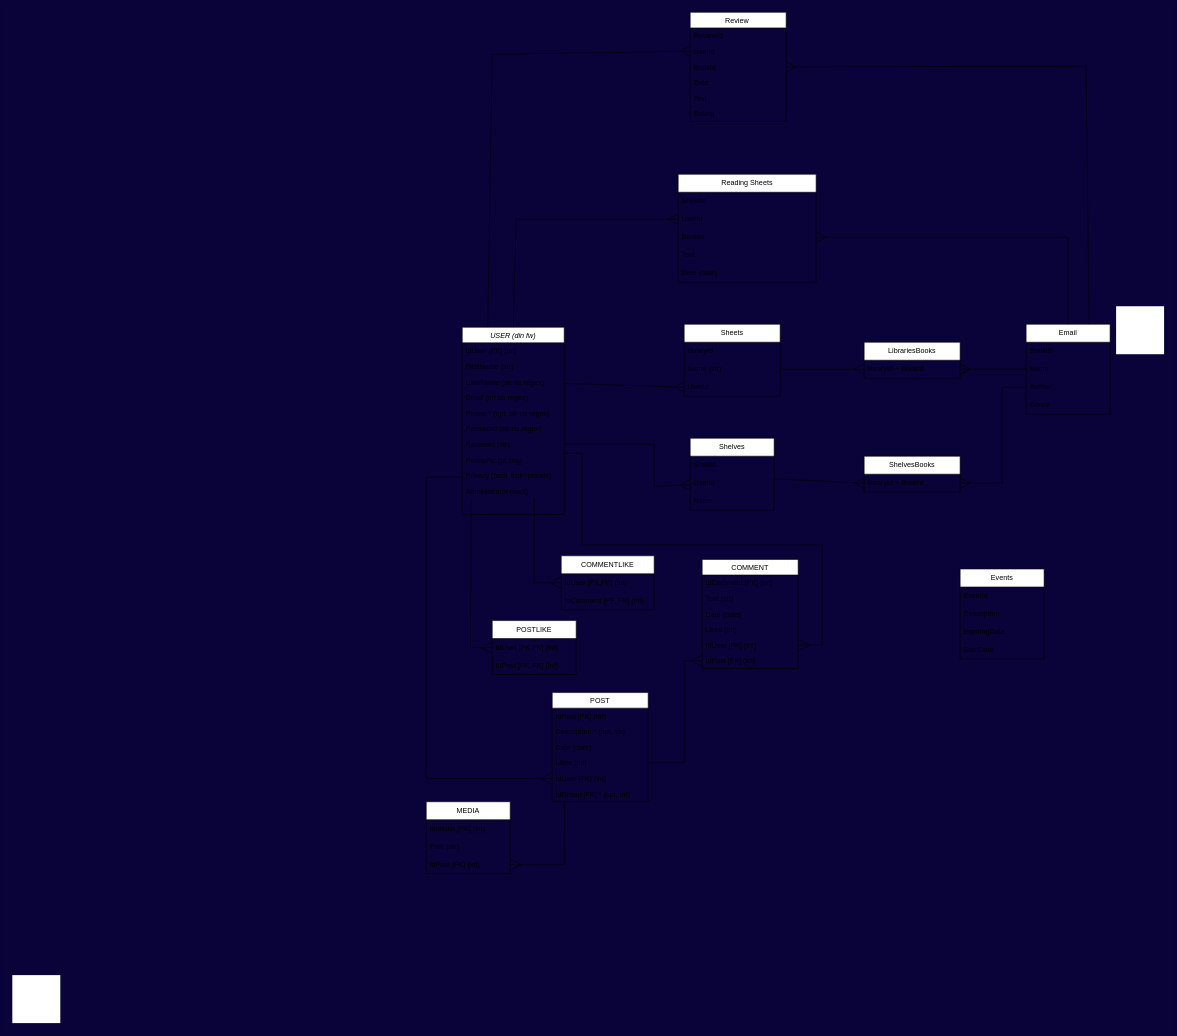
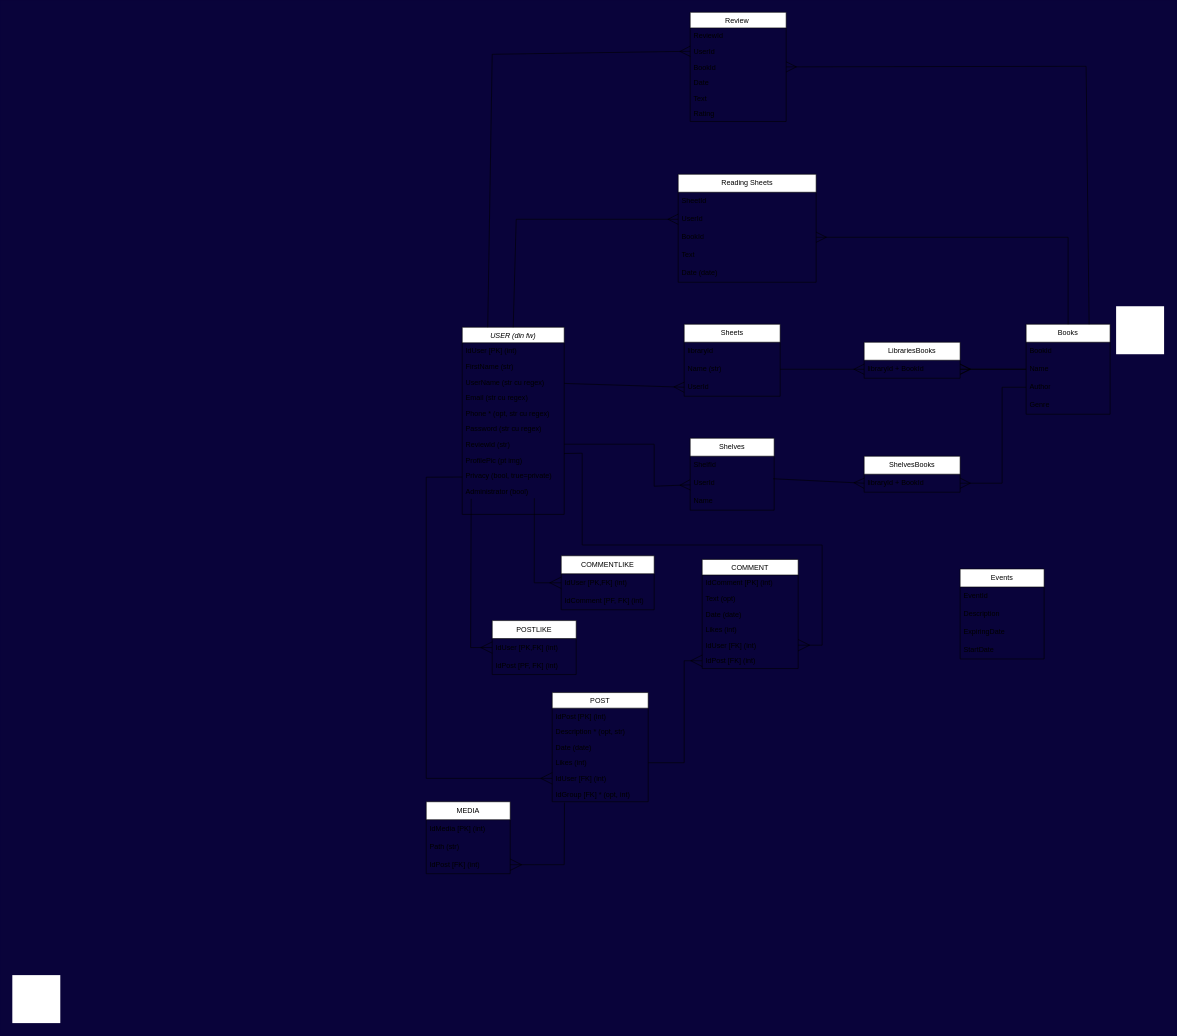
node "Email": label "Email" -> "Books"
node "Text (str)": label "Text (str)" -> "Text (opt)"
